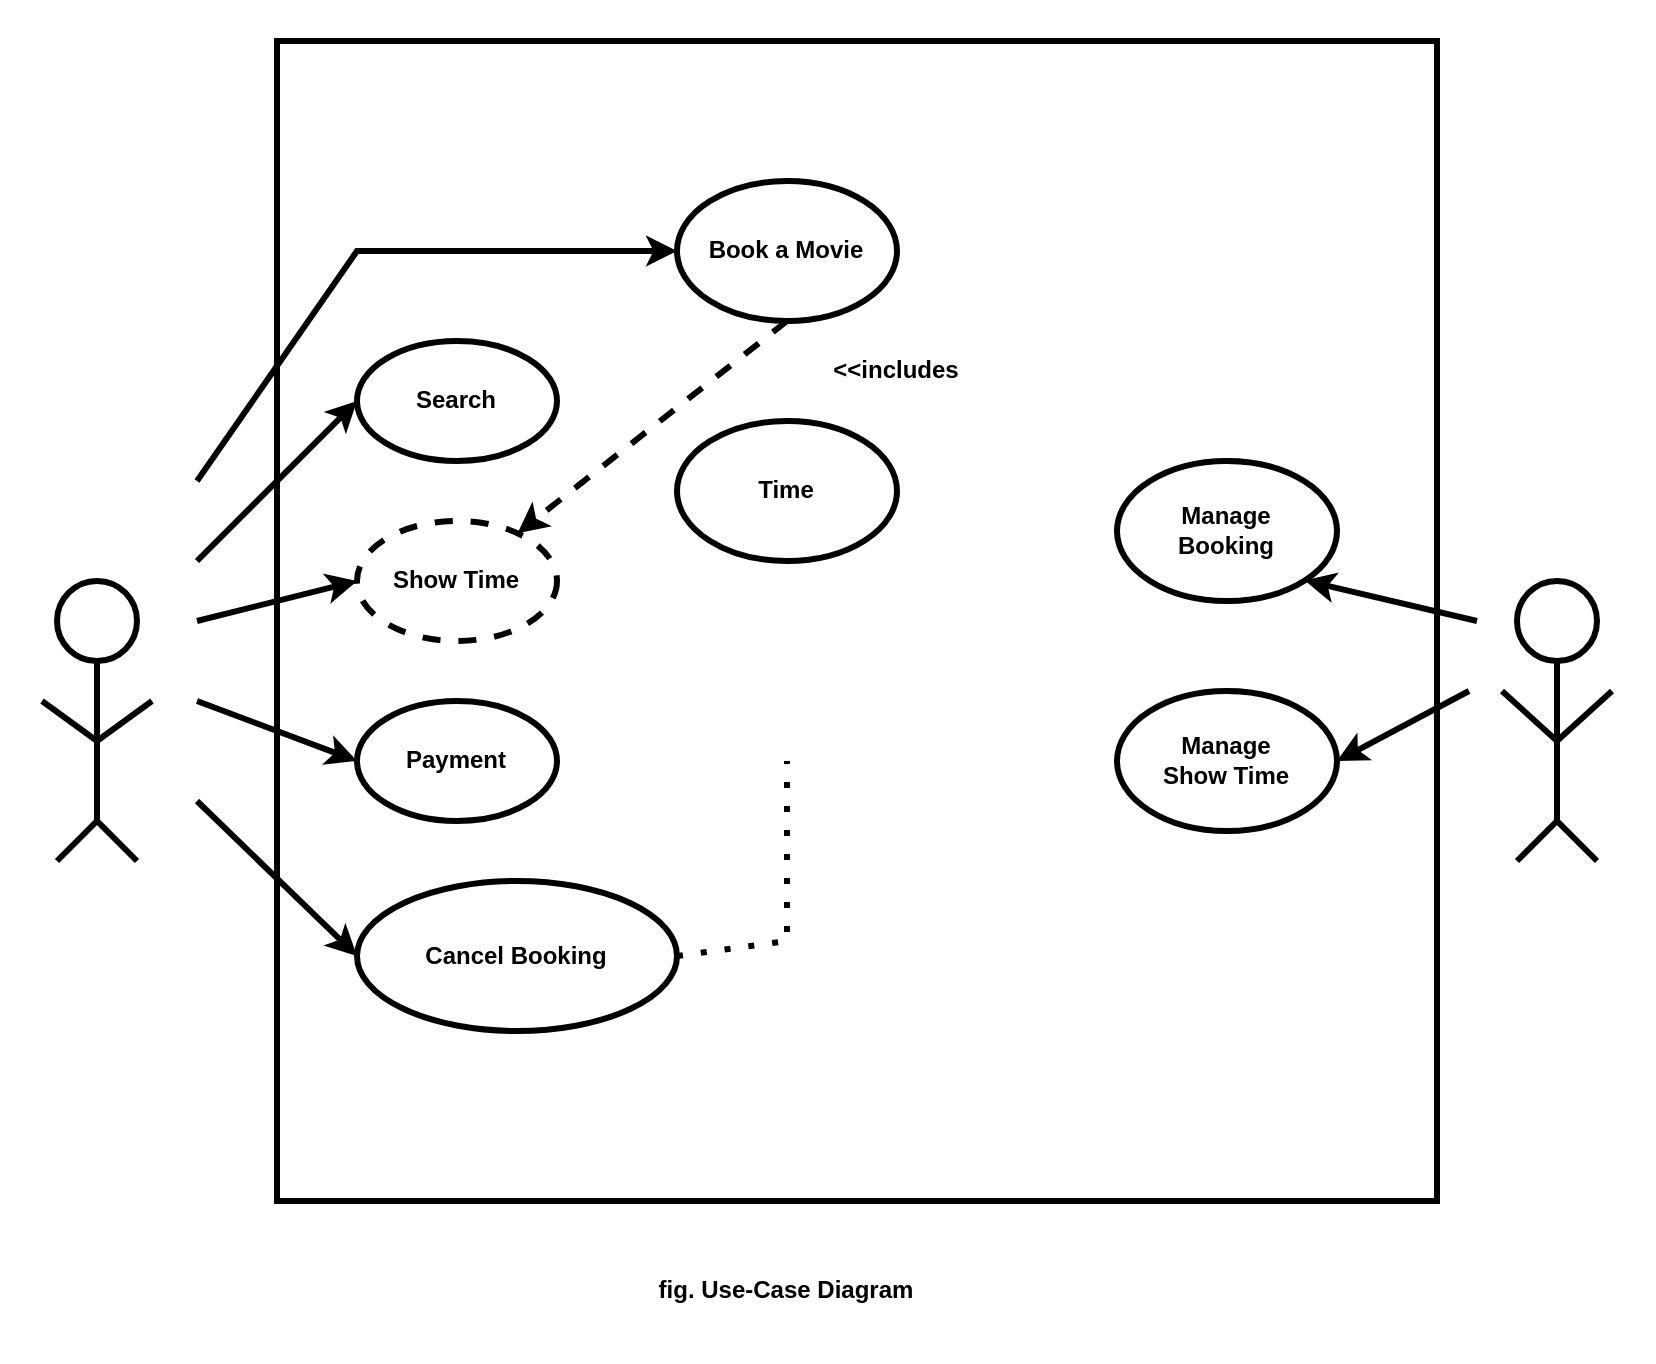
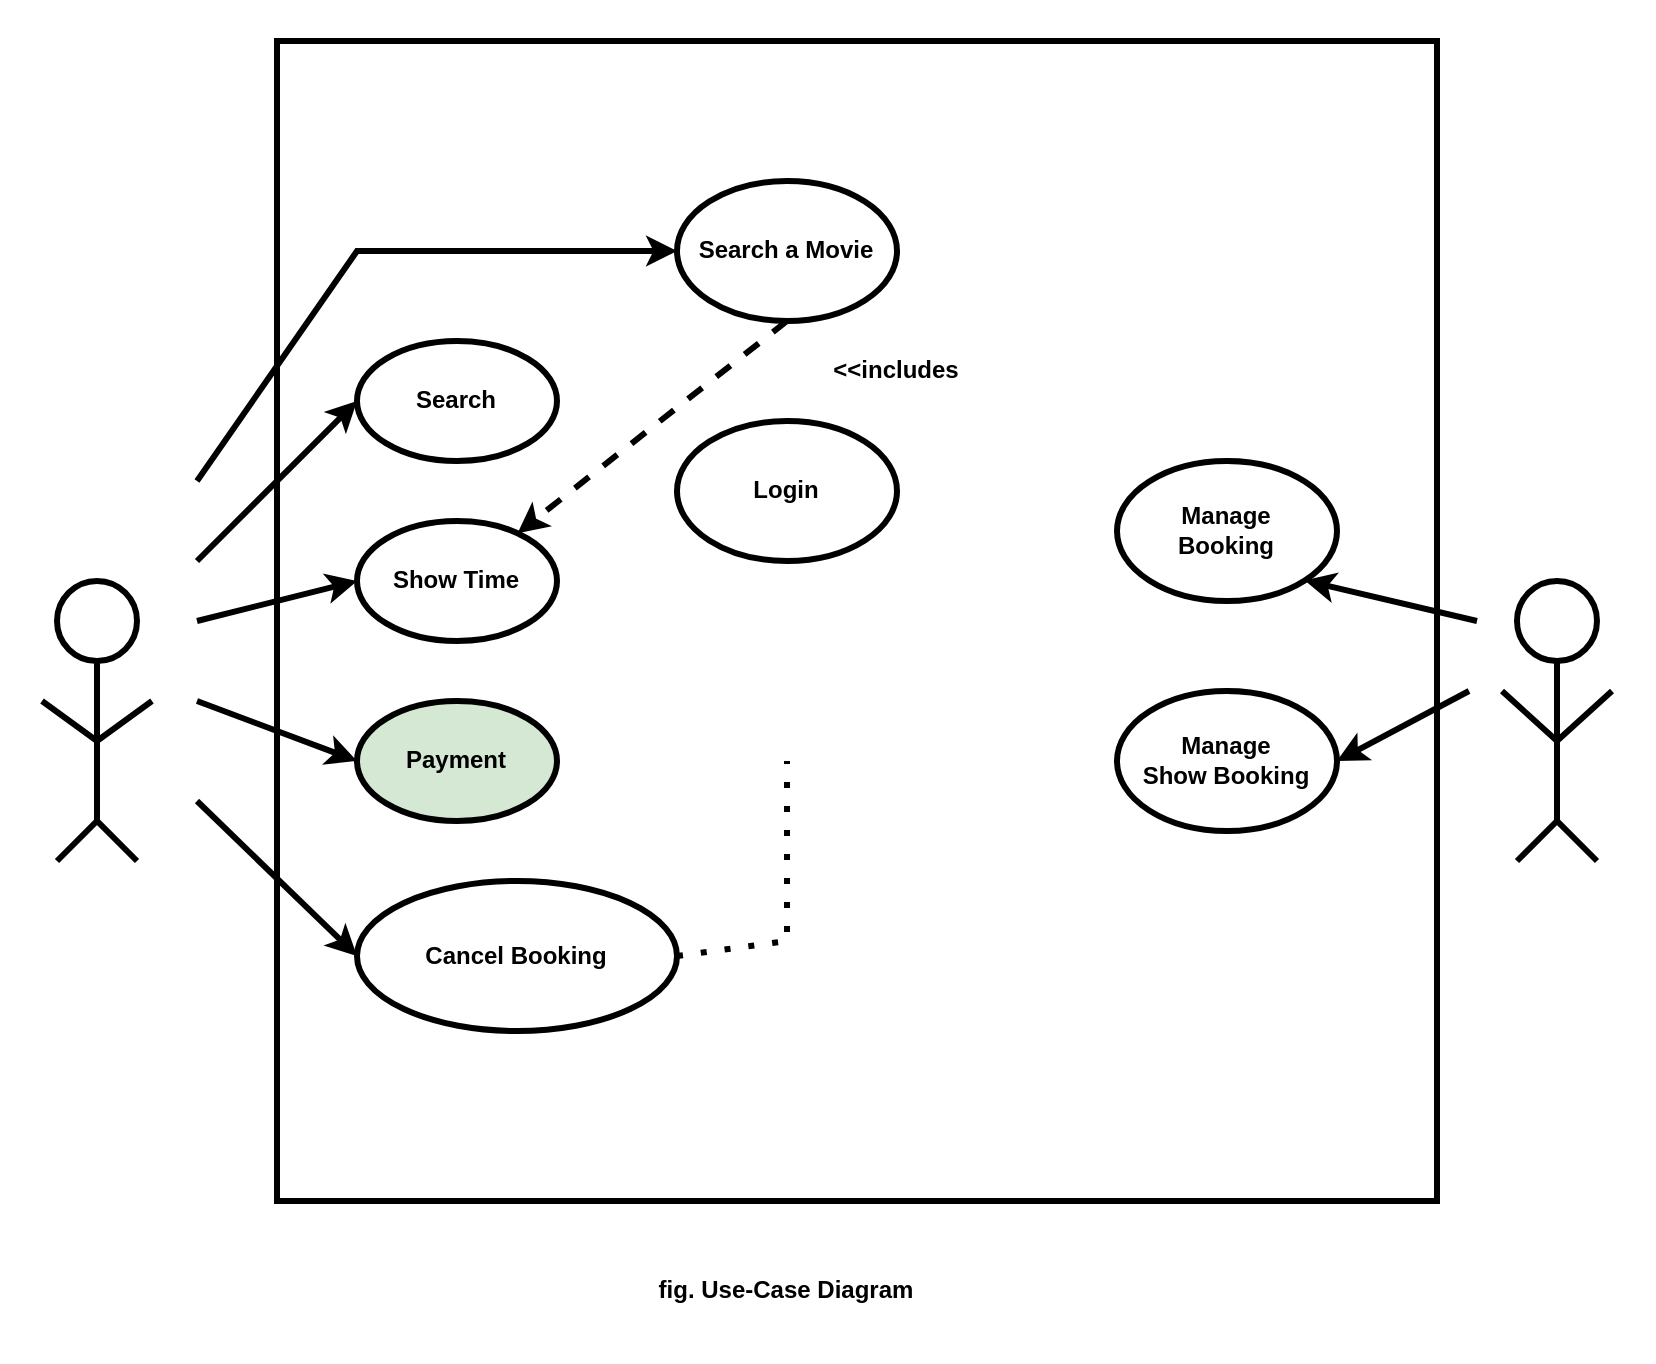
node "Book a Movie": label "Book a Movie" -> "Search a Movie"
node "Time": label "Time" -> "Login"
node "Show Time": style dashed -> solid
node "Payment": fillcolor #ffffff -> #d5e8d4
node "Manage Show Time": label "Manage Show Time" -> "Manage Show Booking"
